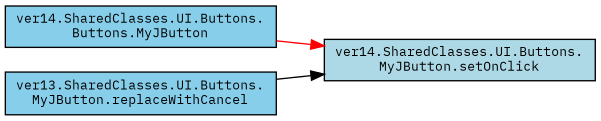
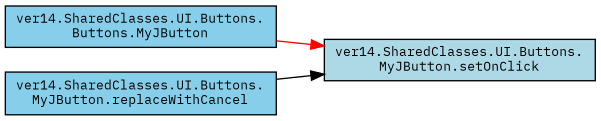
node "ver13.SharedClasses.UI.Buttons. MyJButton.replaceWithCancel": label "ver13.SharedClasses.UI.Buttons. MyJButton.replaceWithCancel" -> "ver14.SharedClasses.UI.Buttons. MyJButton.replaceWithCancel"
